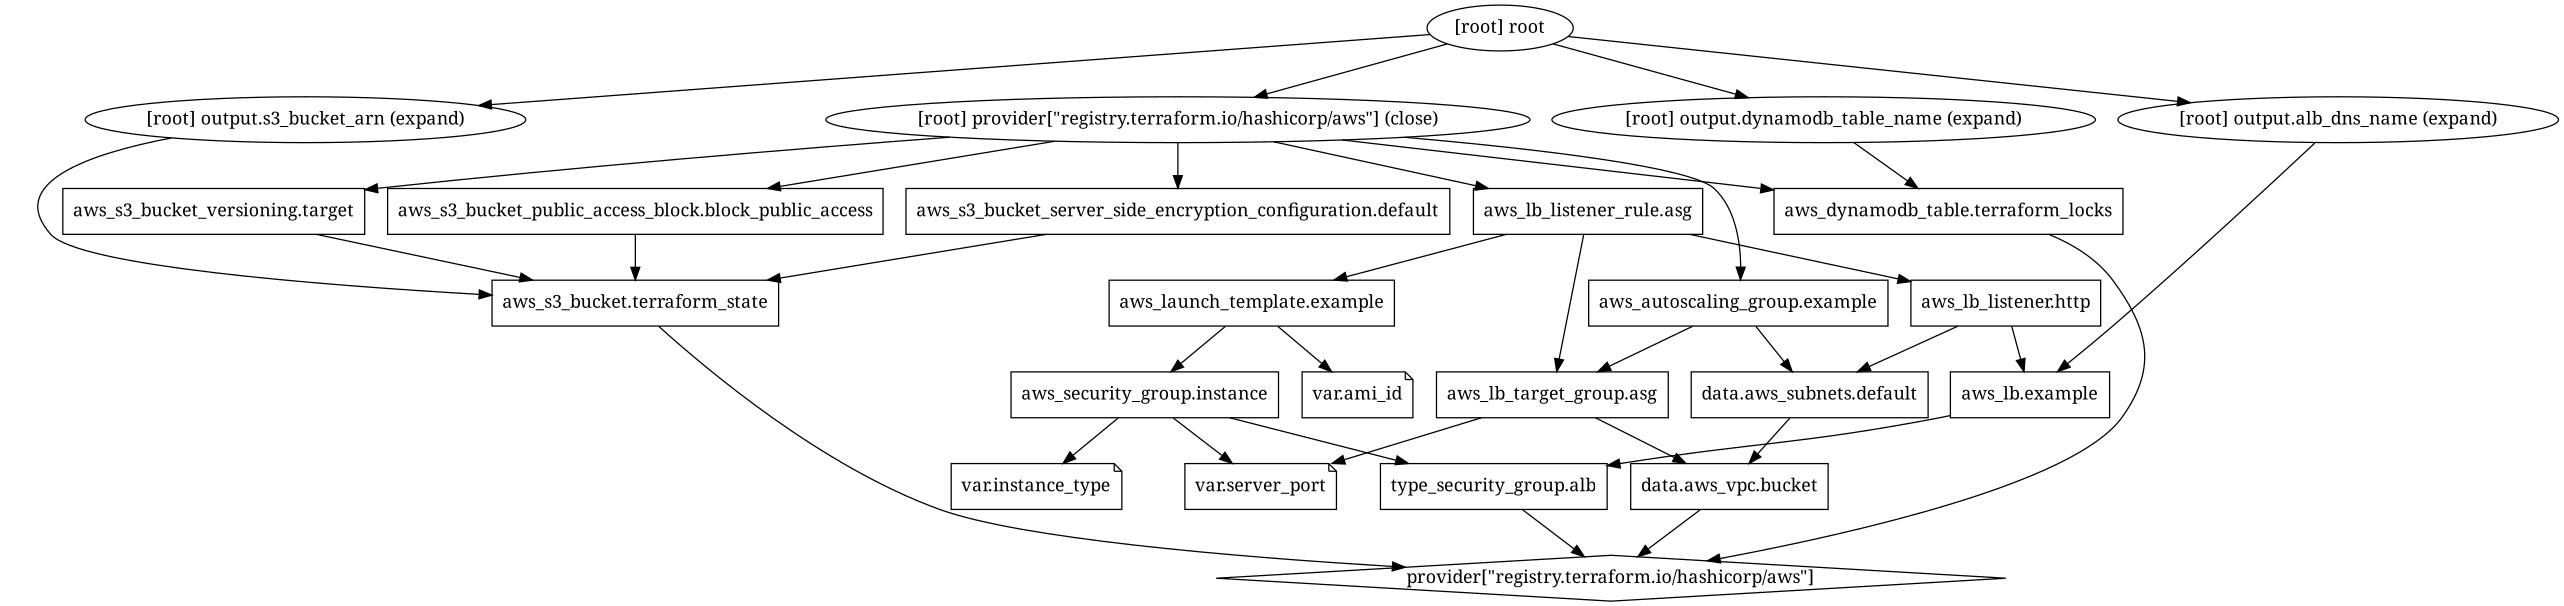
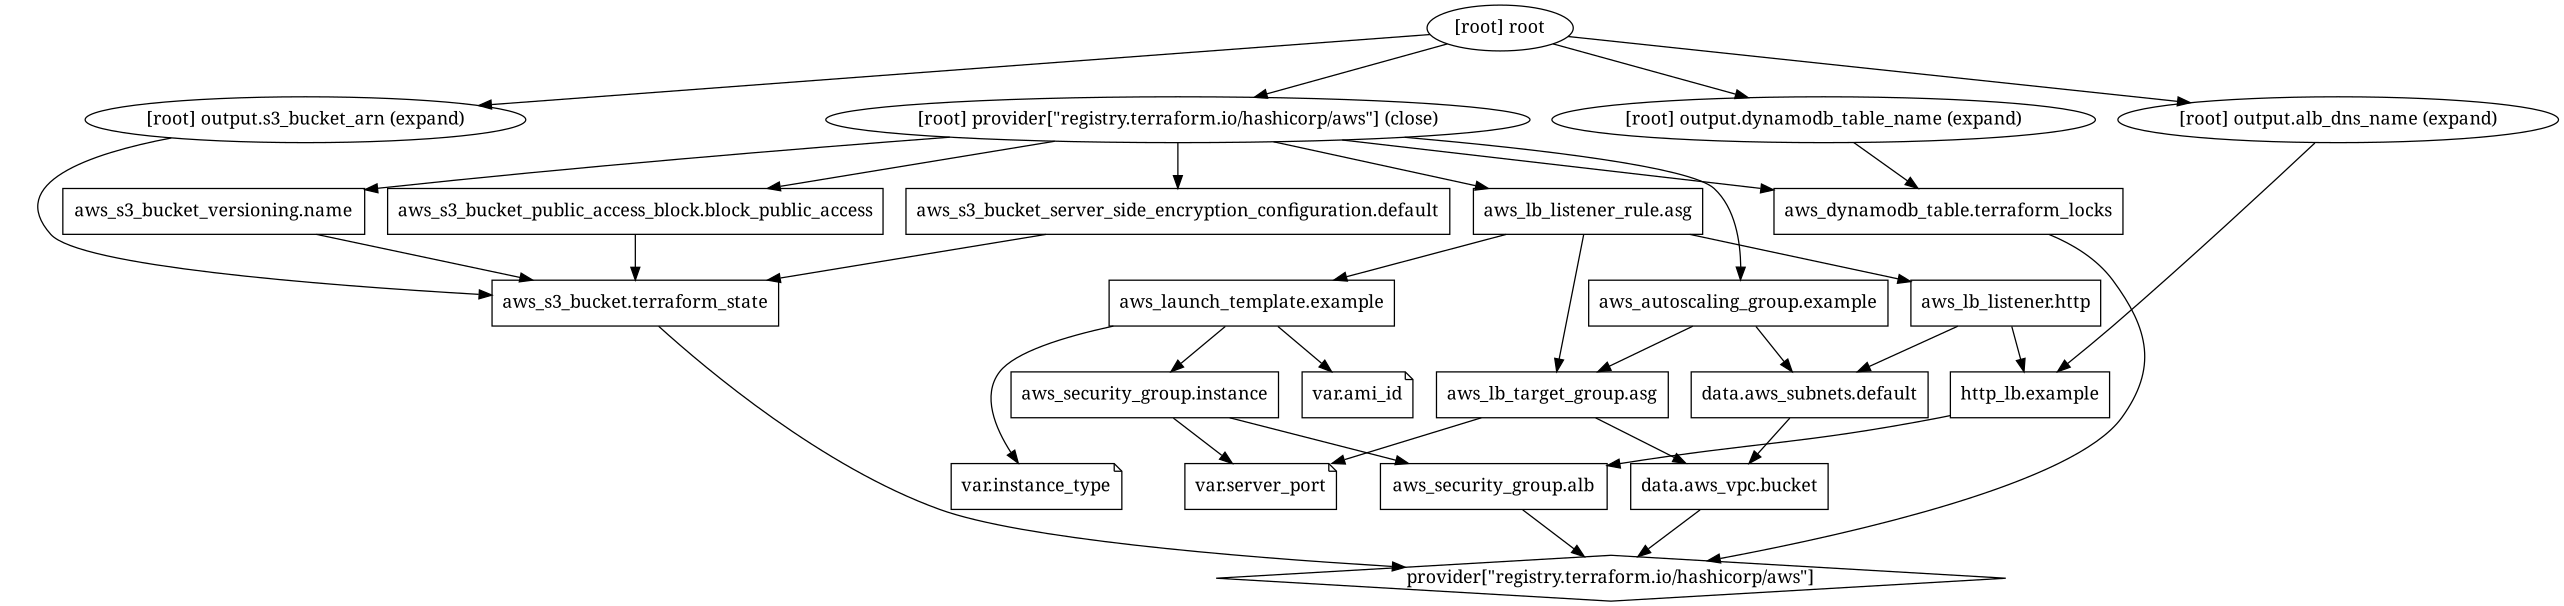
node "aws_s3_bucket_versioning.target": label "aws_s3_bucket_versioning.target" -> "aws_s3_bucket_versioning.name"
node "aws_lb.example": label "aws_lb.example" -> "http_lb.example"
edge "aws_security_group.instance" -> "var.instance_type": now "aws_launch_template.example" -> "var.instance_type"
node "type_security_group.alb": label "type_security_group.alb" -> "aws_security_group.alb"
